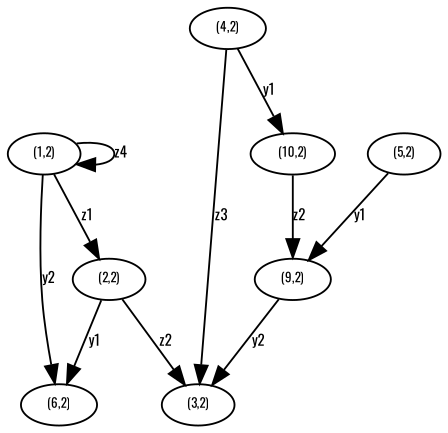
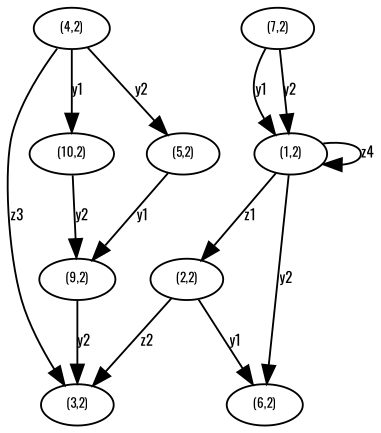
node "(7,2)": added
edge "(4,2)" -> "(5,2)": added, label "y2"
edge "(10,2)" -> "(9,2)": label "z2" -> "y2"
